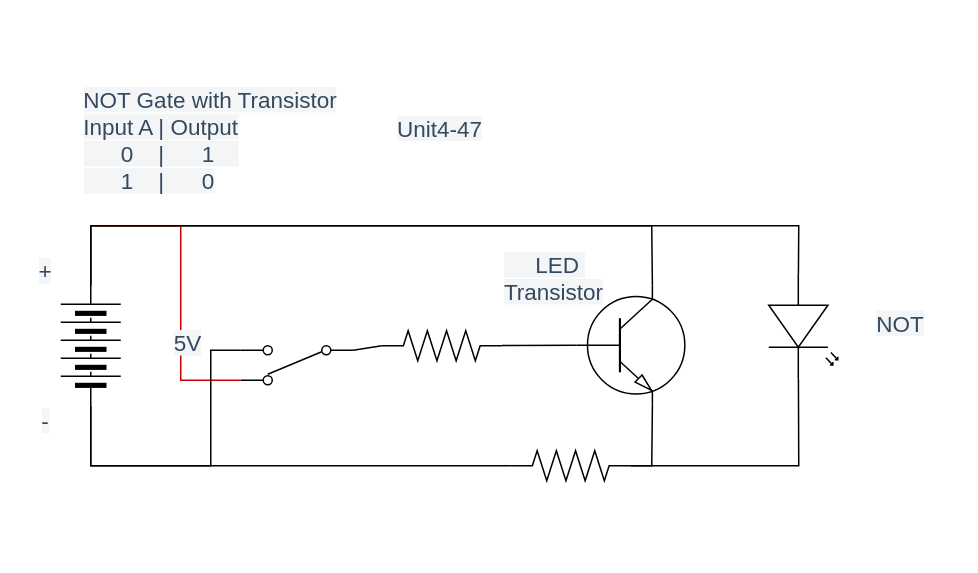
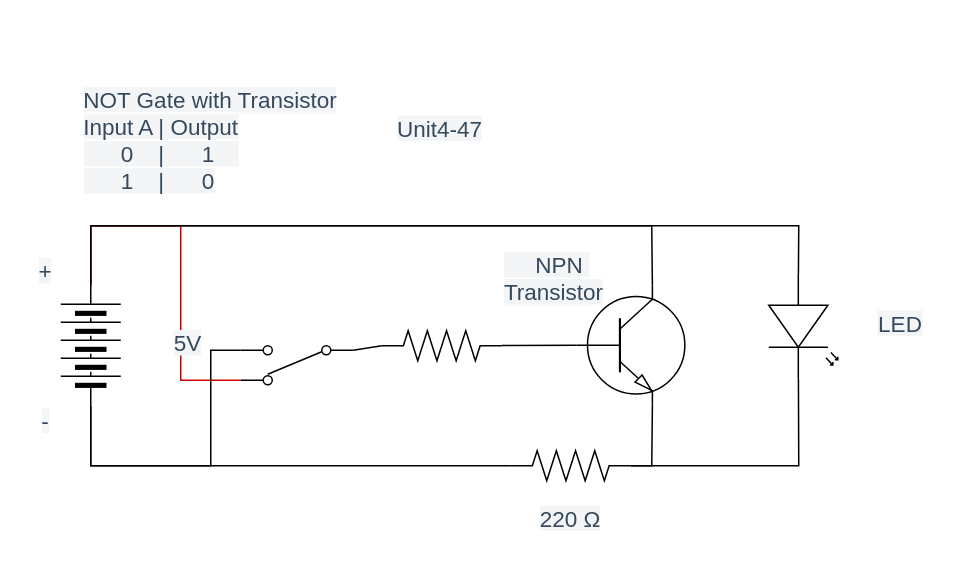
node "LED Transistor": label "LED Transistor" -> "NPN Transistor"
node "NOT": label "NOT" -> "LED"
node "220 Ω": added
